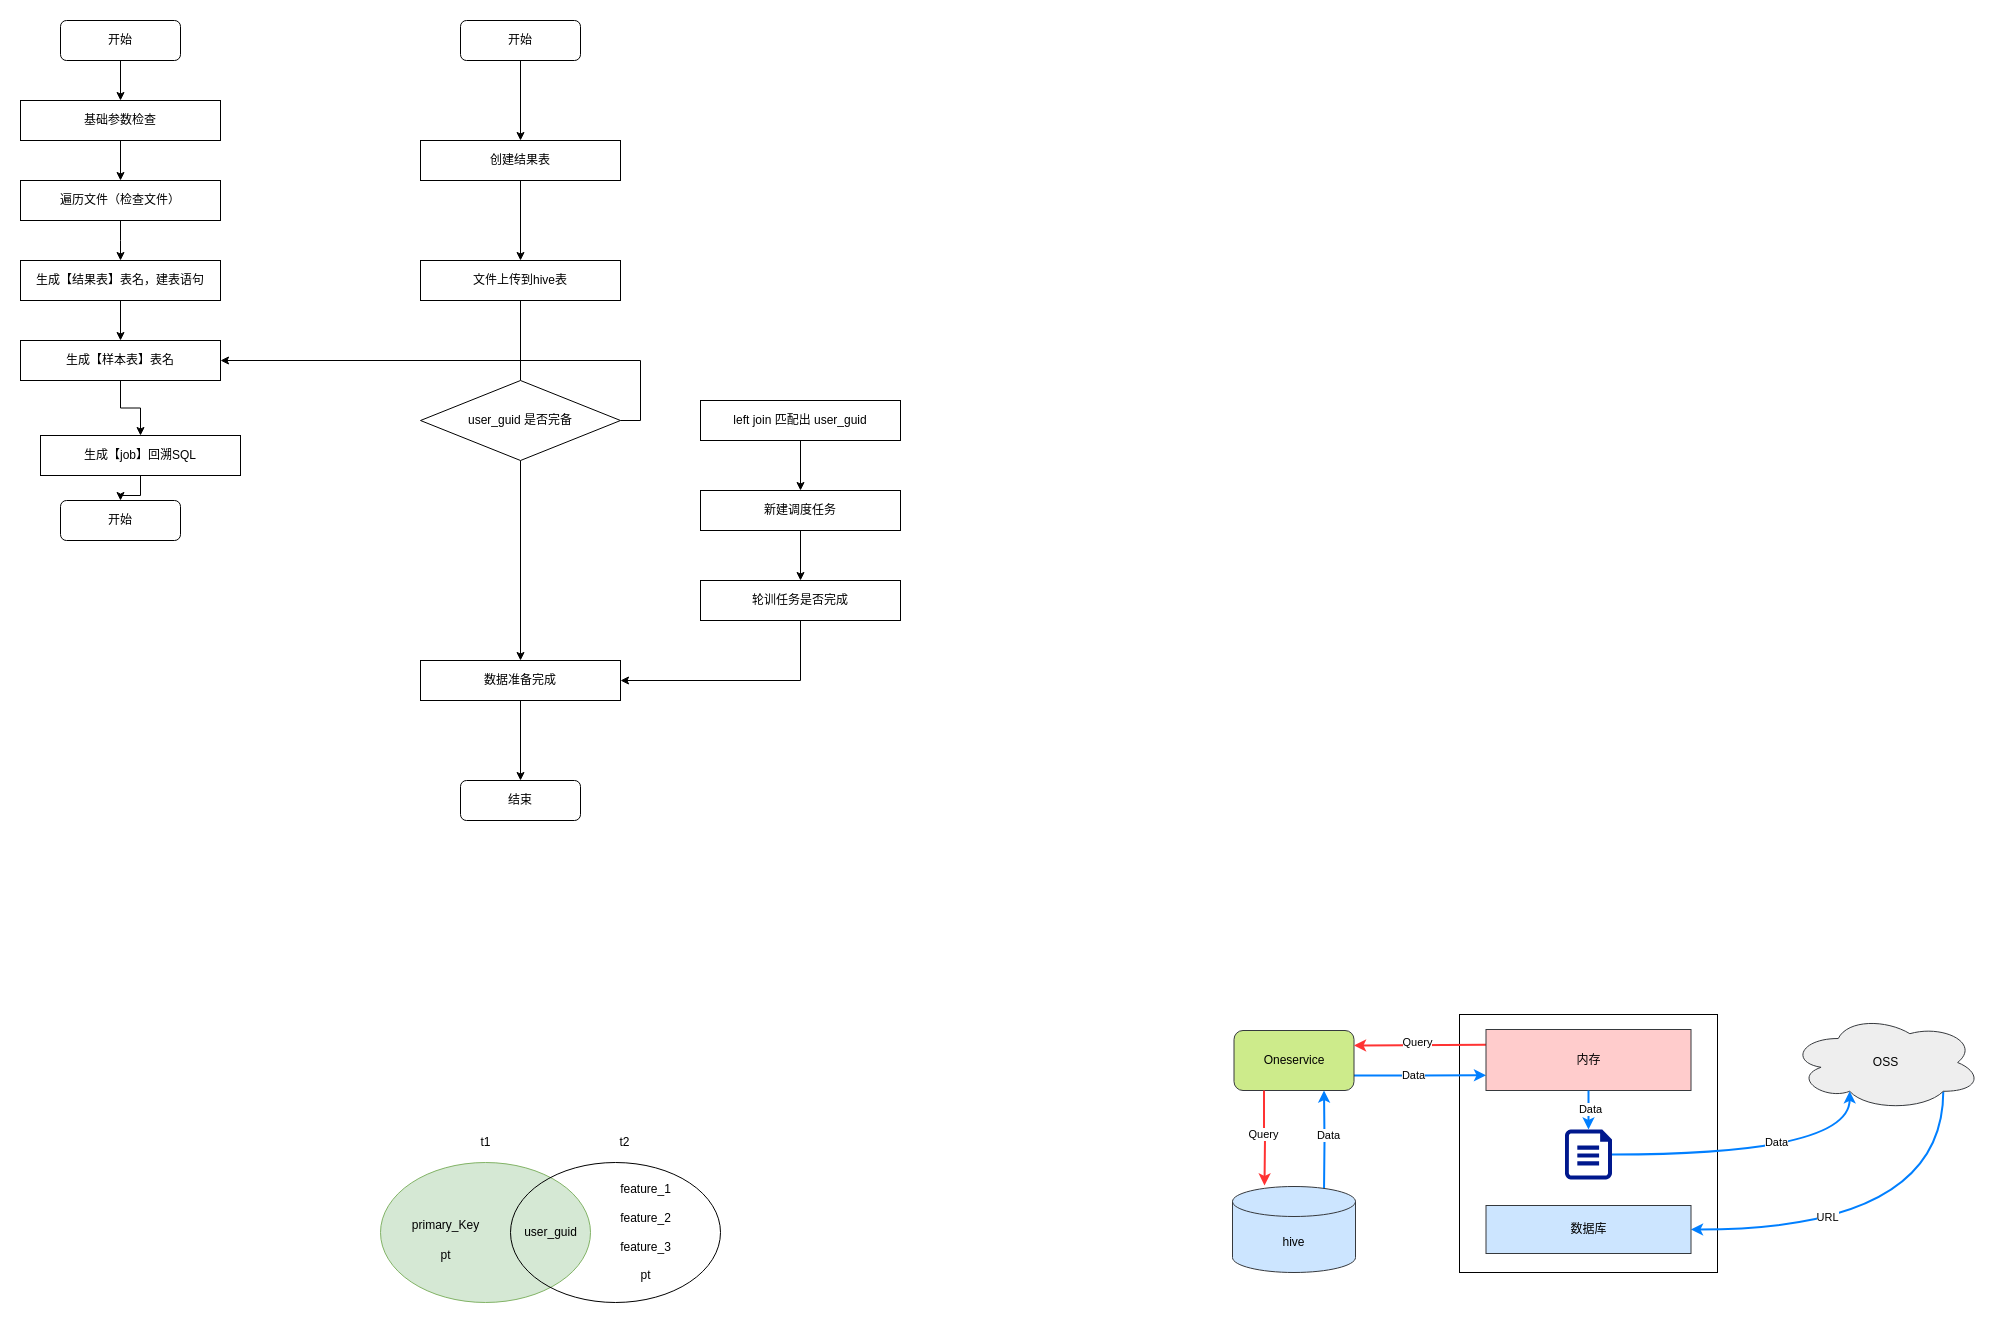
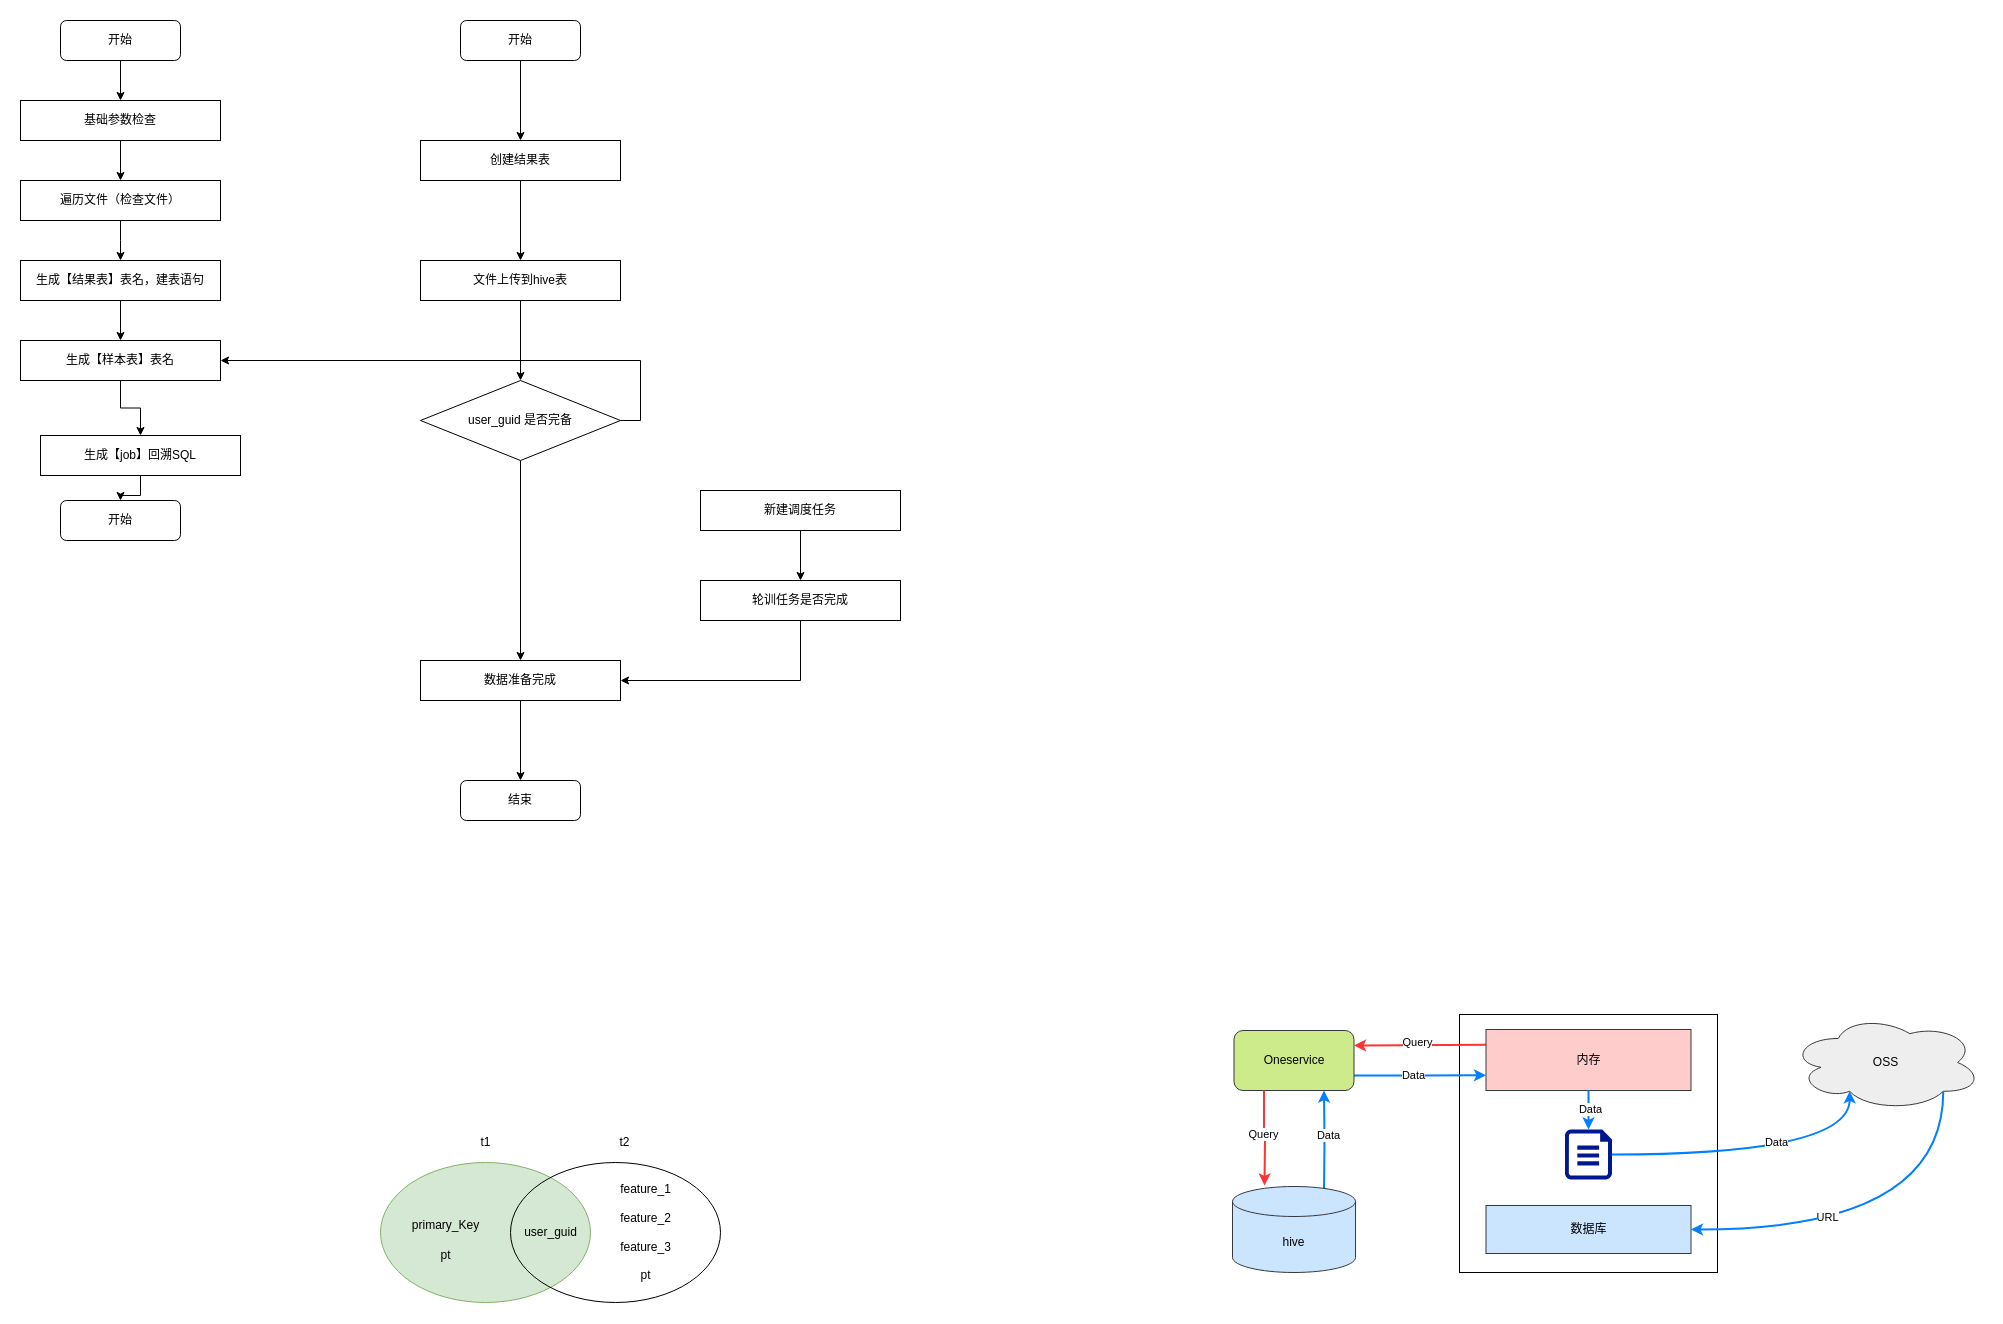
edge "文件上传到hive表" -- "user_guid 是否完备": arrowhead none -> classic
node "left join 匹配出 user_guid": removed
edge "left join 匹配出 user_guid" -> "新建调度任务": removed
